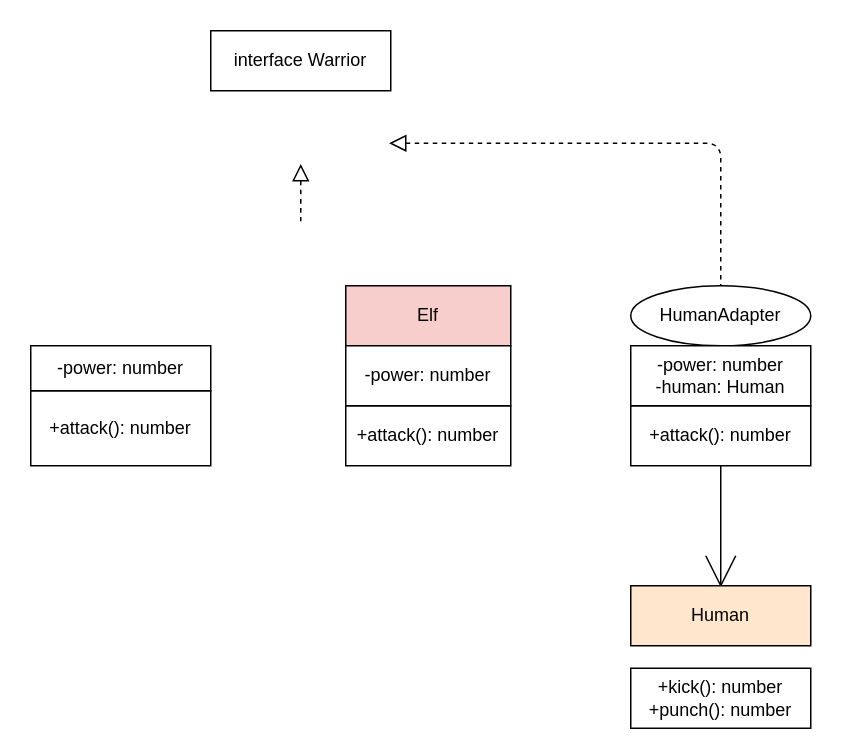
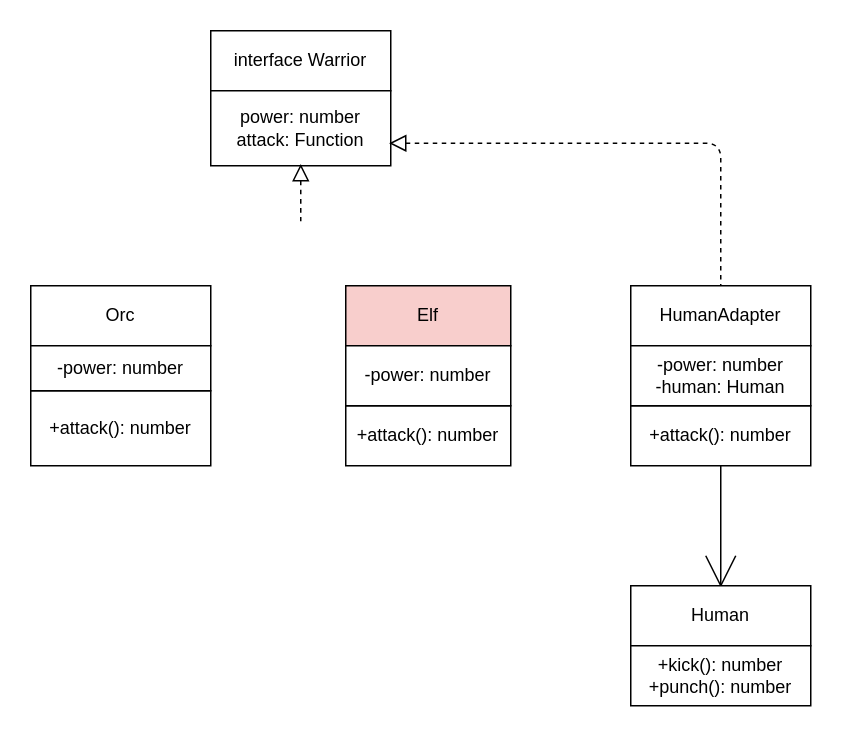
node "power: number attack: Function": added
node "Orc": added
node "HumanAdapter": shape ellipse -> rectangle
node "Human": fillcolor #ffe6cc -> #ffffff
node "+kick(): number +punch(): number": moved (721, 698) -> (721, 676)
